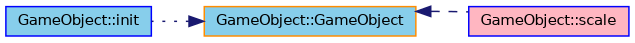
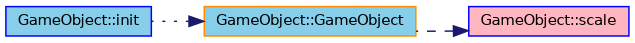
edge "GameObject::scale" -> "GameObject::GameObject": reversed
